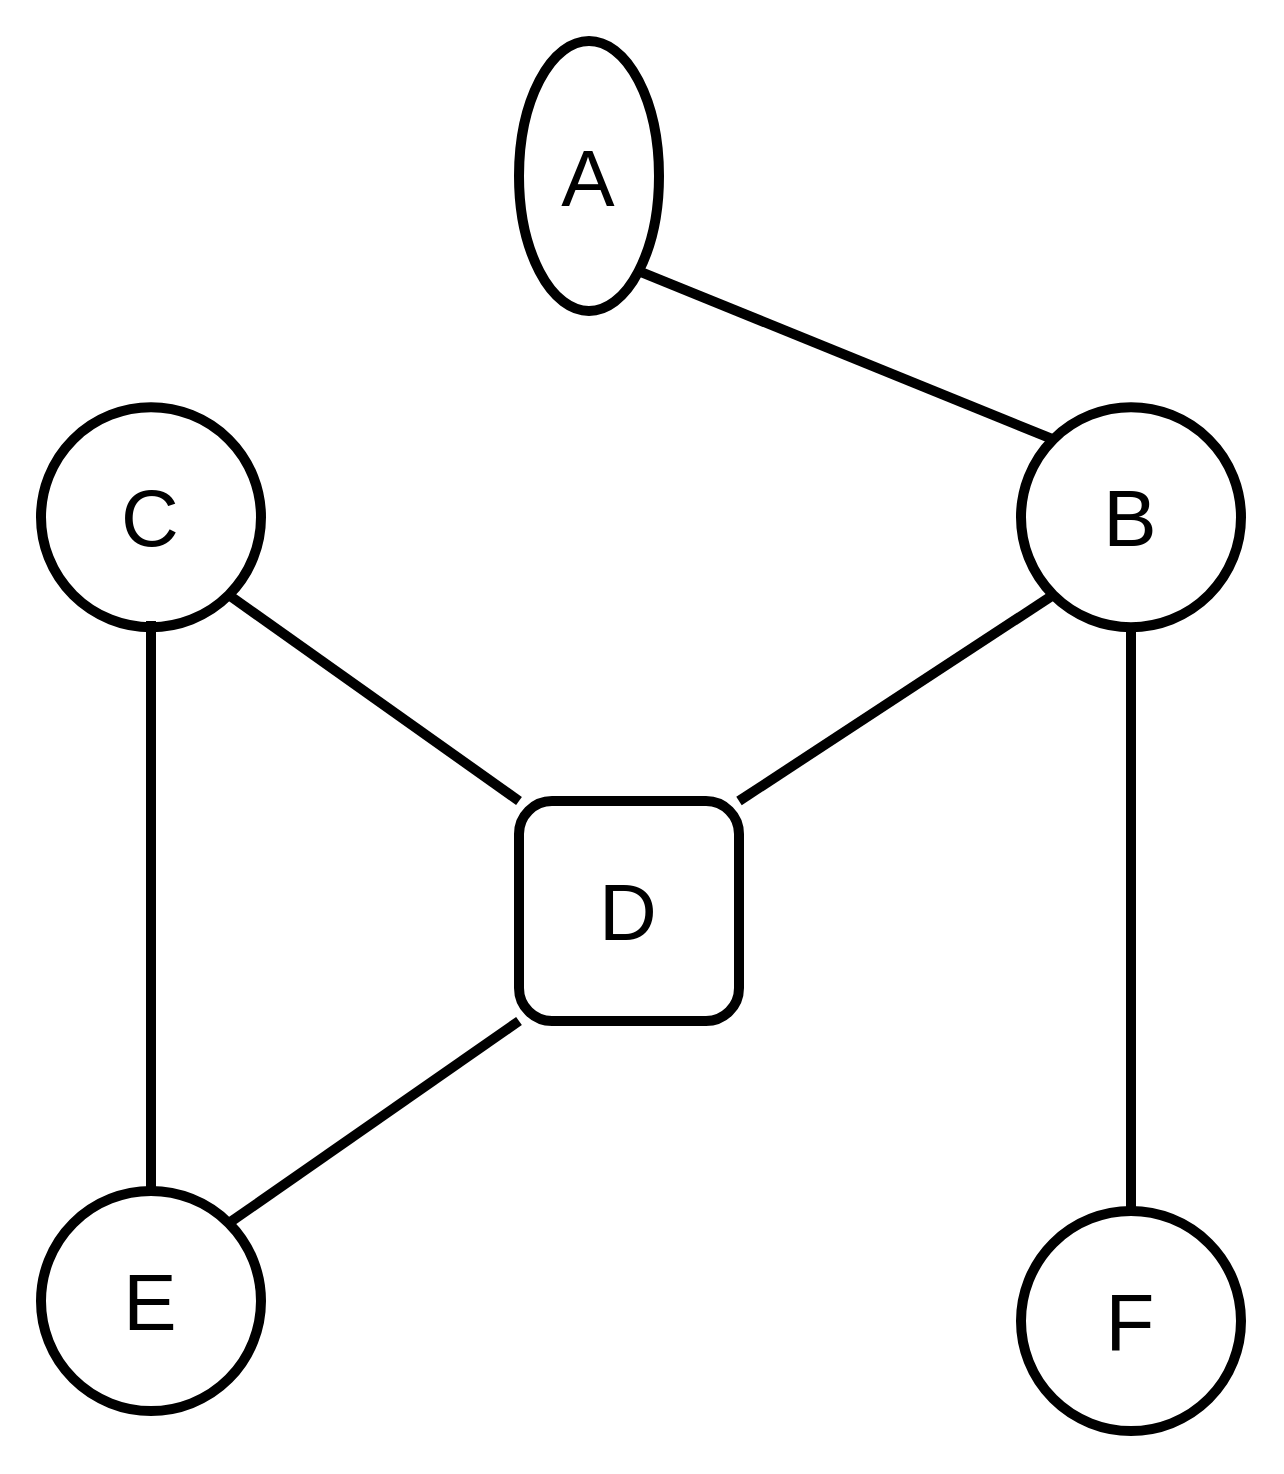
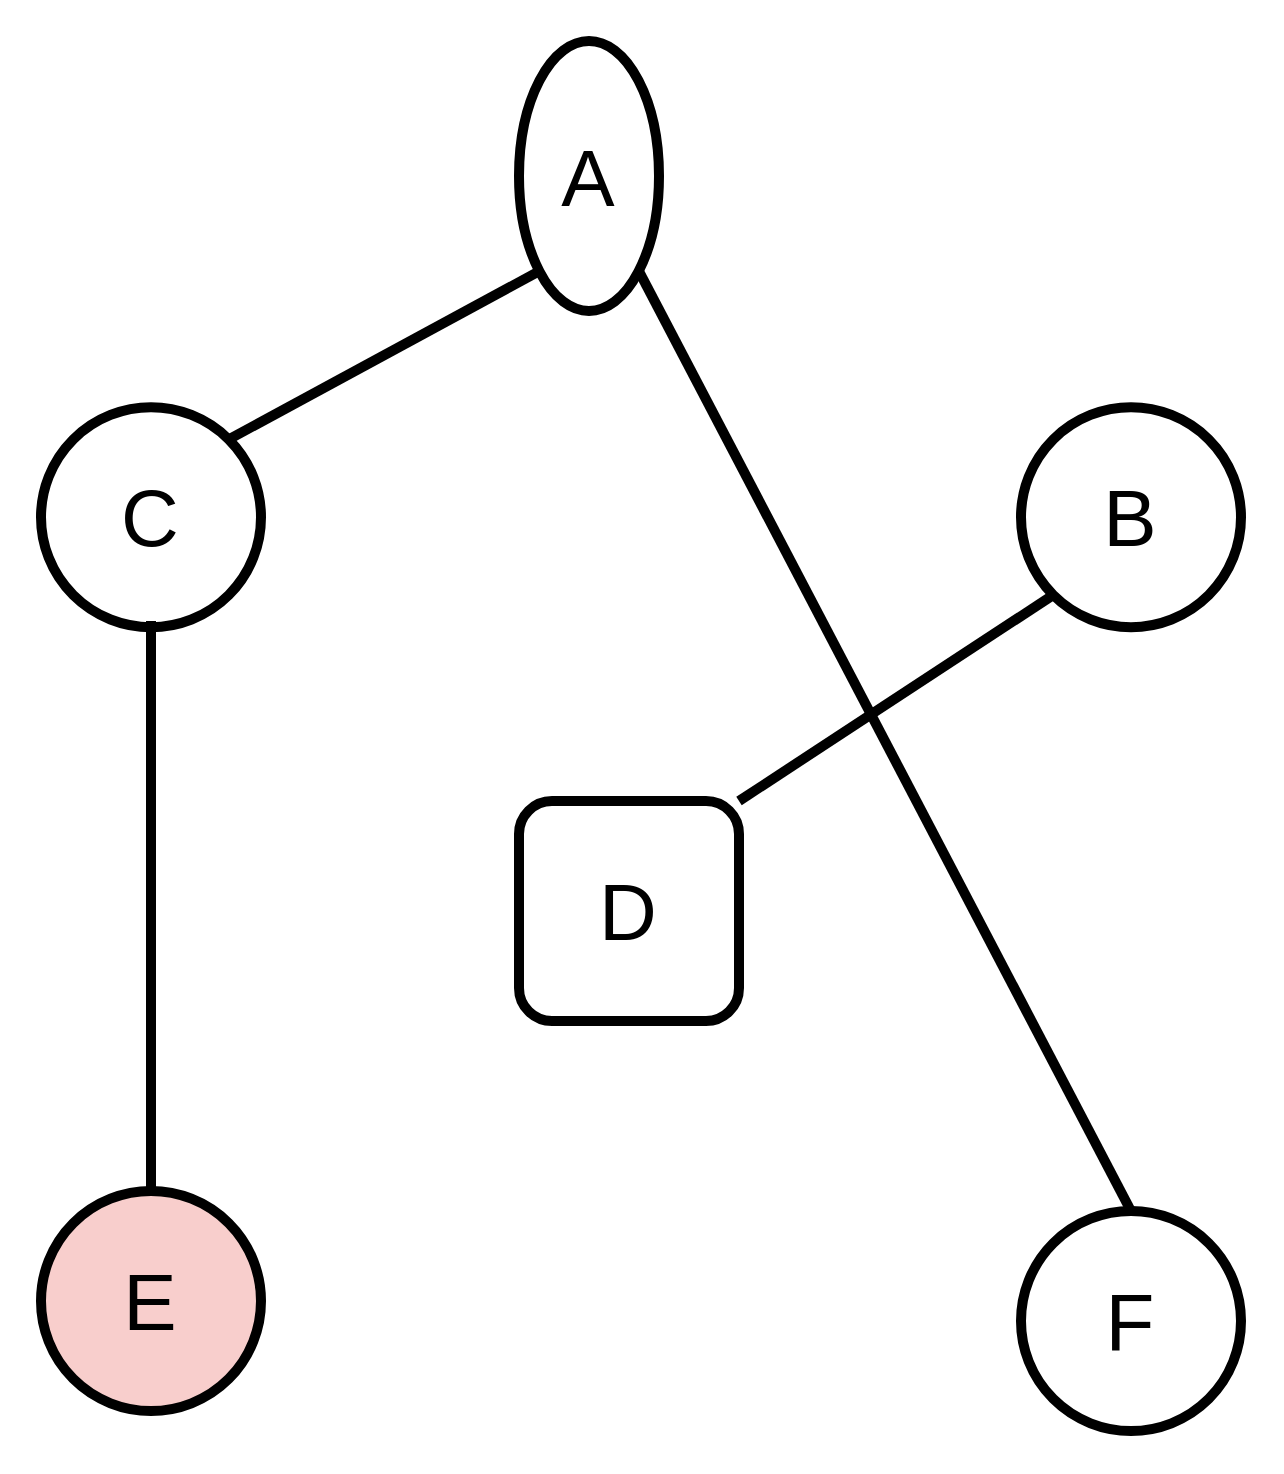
edge "A" -- "C": added
edge "A" -- "B": removed
edge "C" -- "D": removed
edge "B" -- "F": now "A" -- "F"
edge "D" -- "E": removed
node "E": fillcolor #ffffff -> #f8cecc
